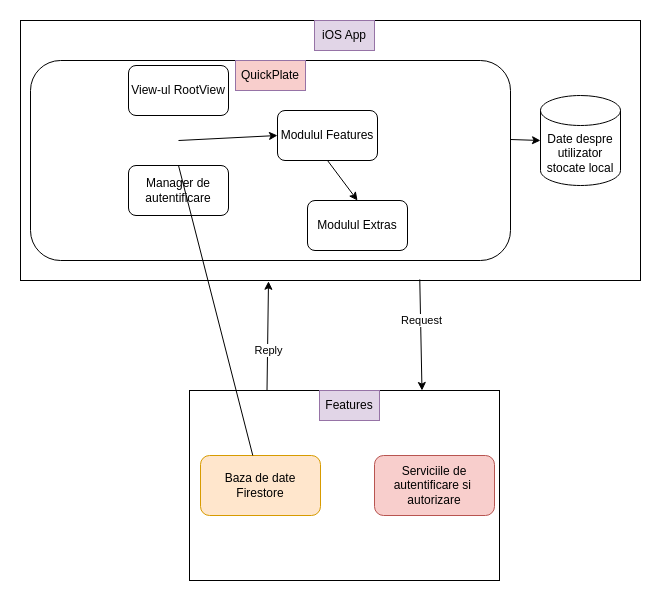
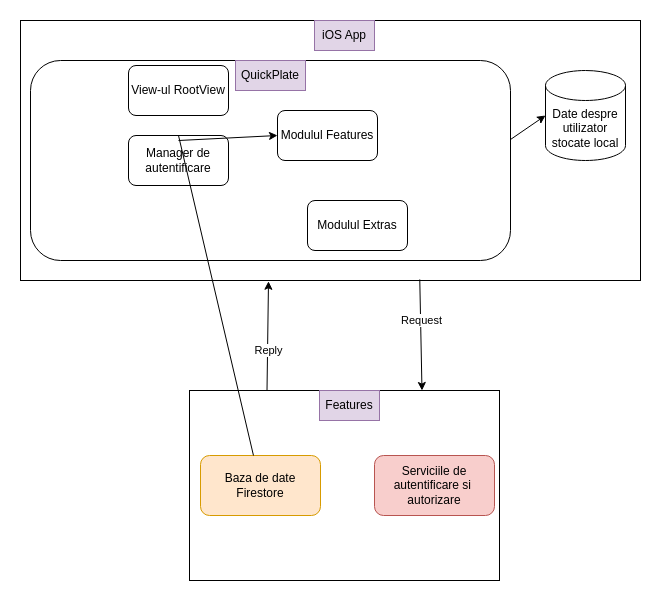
node "QuickPlate": fillcolor #f8cecc -> #e1d5e7
node "Date despre utilizator stocate local": moved (581, 141) -> (586, 116)
edge "Modulul Features" -> "Modulul Extras": removed
node "Manager de autentificare": moved (179, 191) -> (179, 161)
